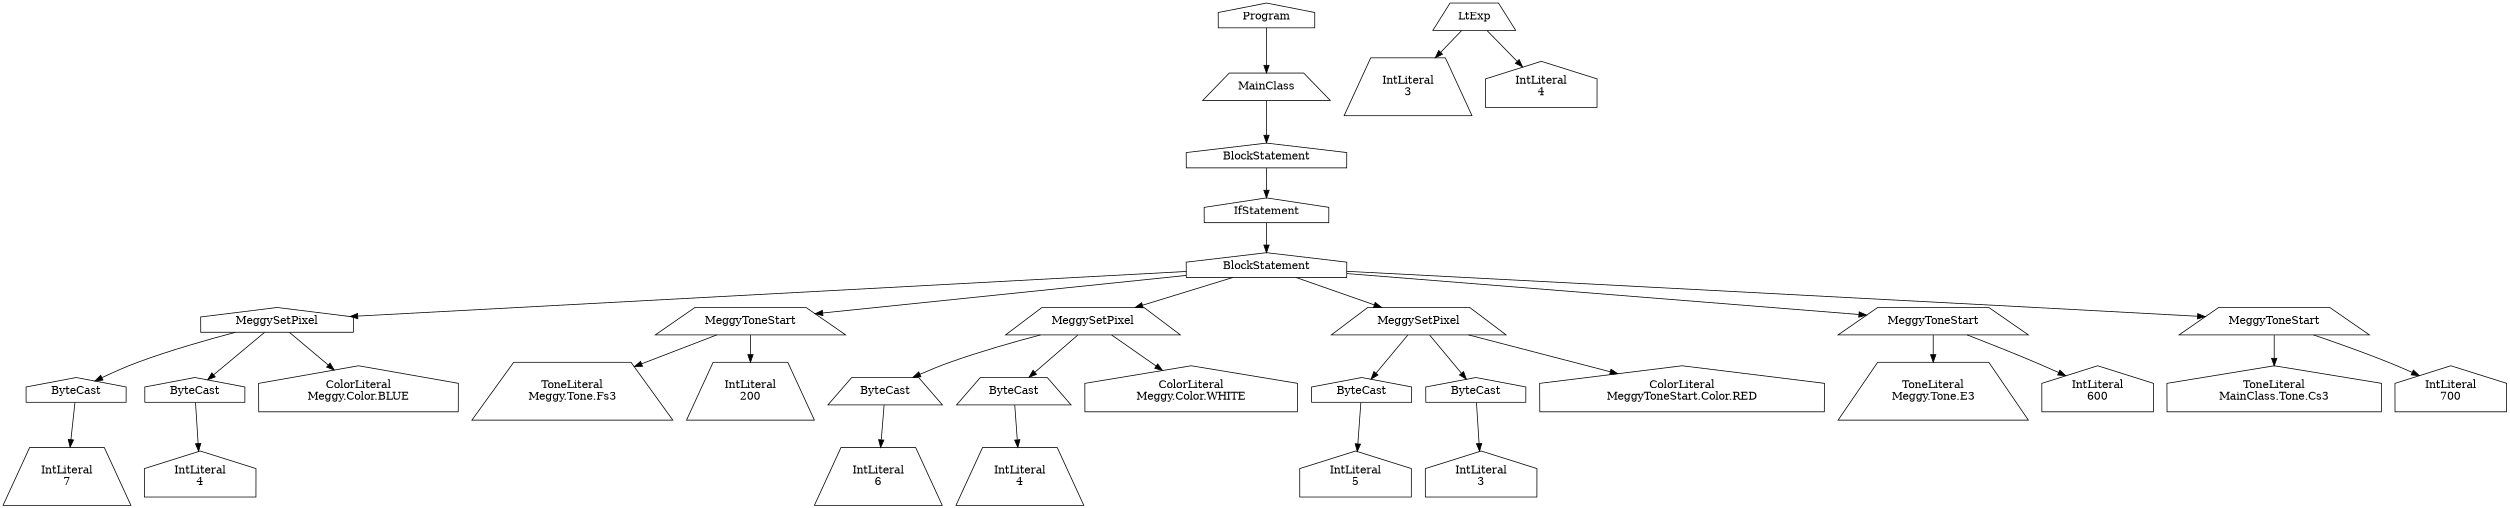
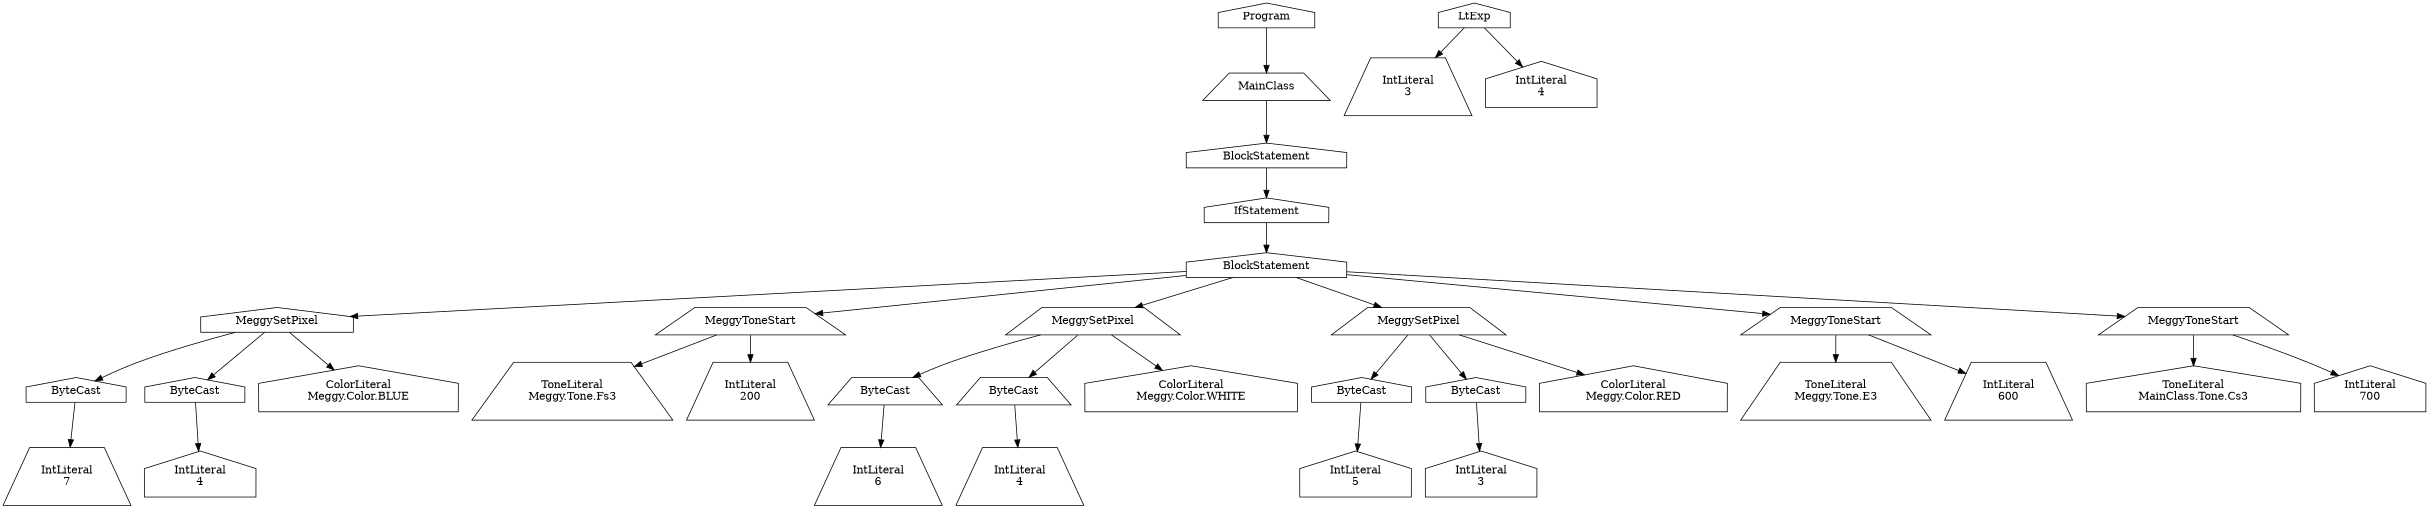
node "LtExp": shape trapezium -> house
node "ColorLiteral MeggyToneStart.Color.RED": label "ColorLiteral MeggyToneStart.Color.RED" -> "ColorLiteral Meggy.Color.RED"
node "IntLiteral 600": shape house -> trapezium
